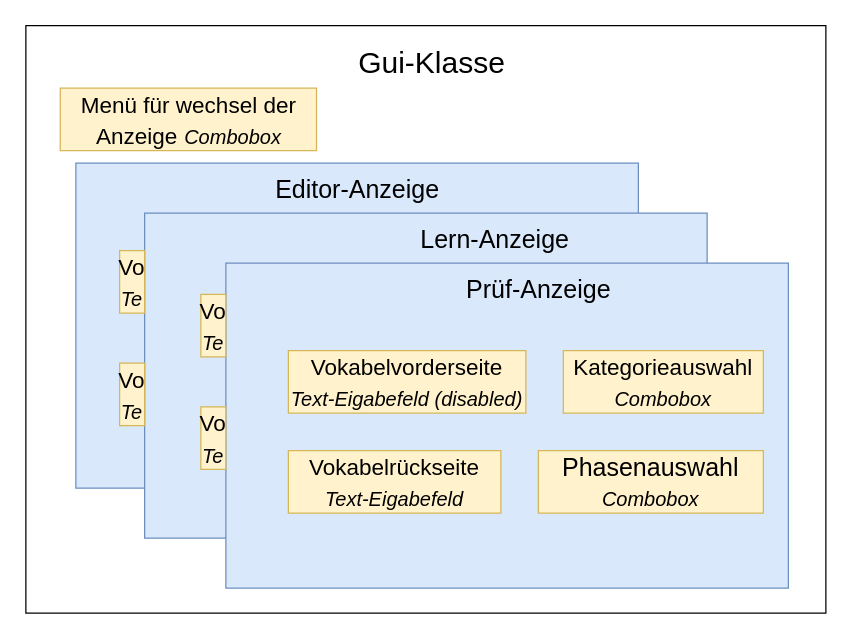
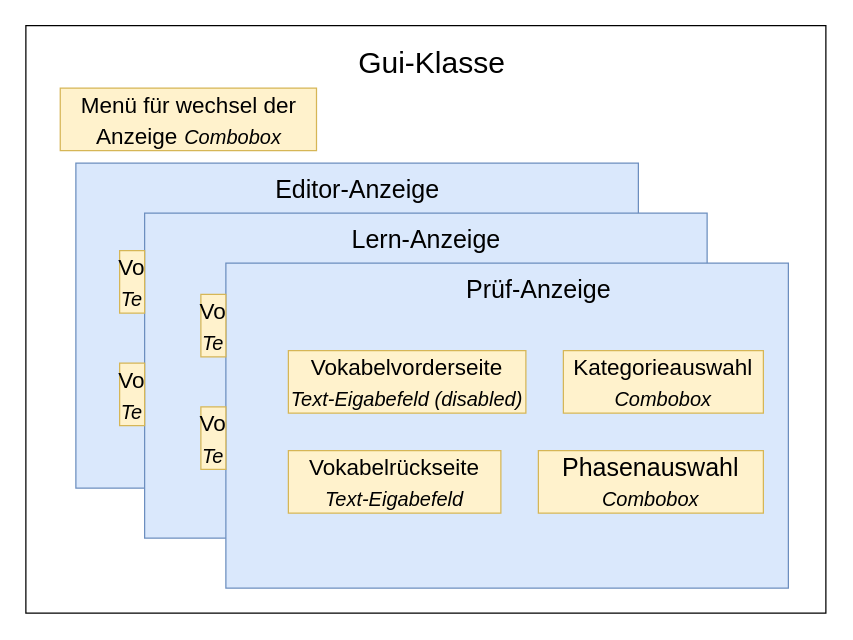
node "Lern-Anzeige": moved (494, 238) -> (426, 238)
